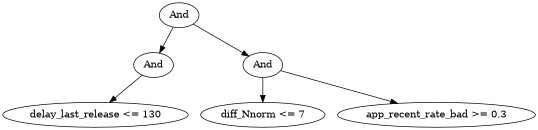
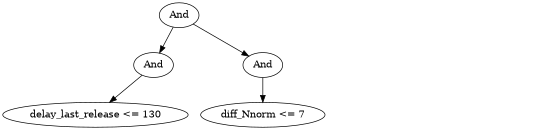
node "app_recent_rate_bad >= 0.3": removed
